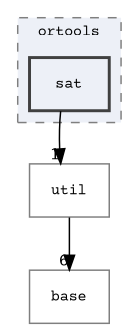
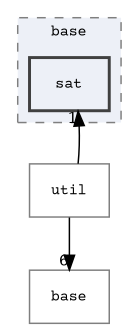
cluster "ortools": label "ortools" -> "base"
edge "sat" -> "util": reversed
